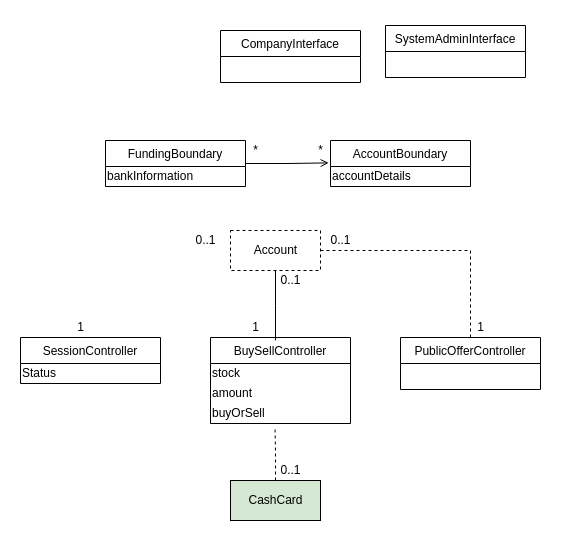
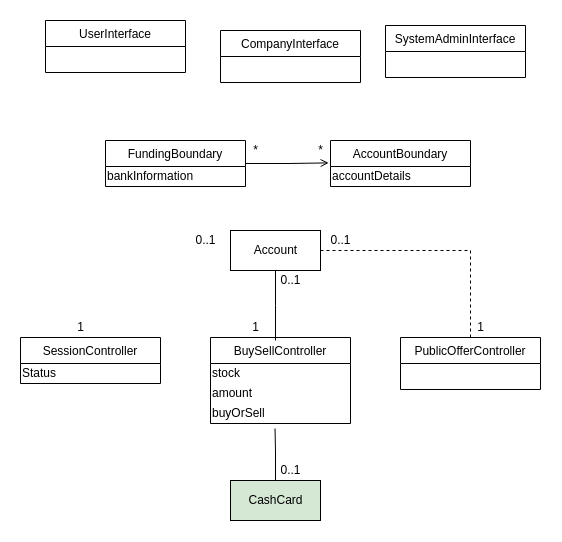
node "UserInterface": added
node "Account": style dashed -> solid
edge "buyOrSell" -- "CashCard": style dashed -> solid
